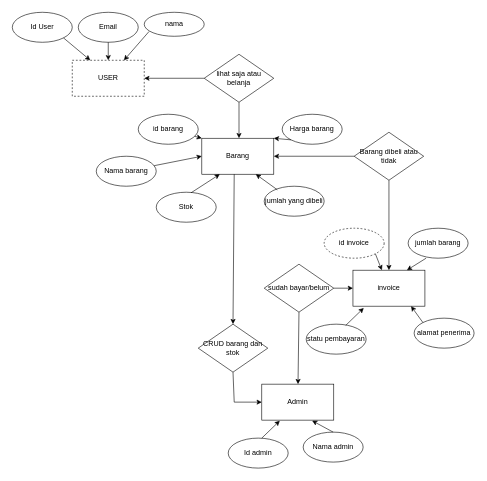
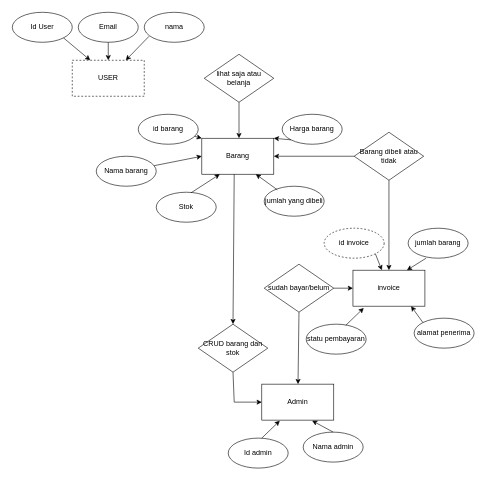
node "nama": size 60x24 -> 60x30
edge "lihat saja atau belanja" -> "USER": removed
